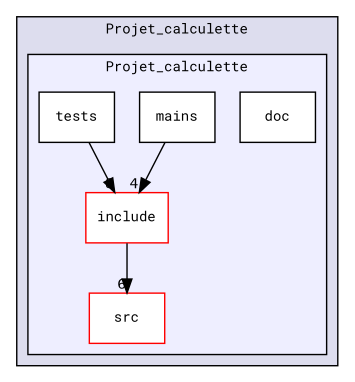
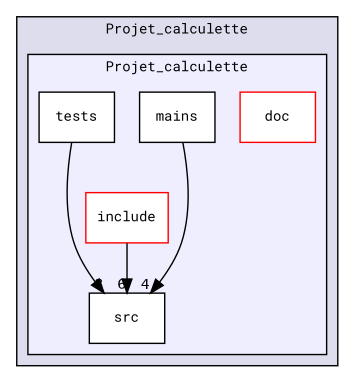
node "doc": color black -> red
edge "tests" -> "include": now "tests" -> "src"
edge "mains" -> "include": now "mains" -> "src"
node "src": color red -> black
